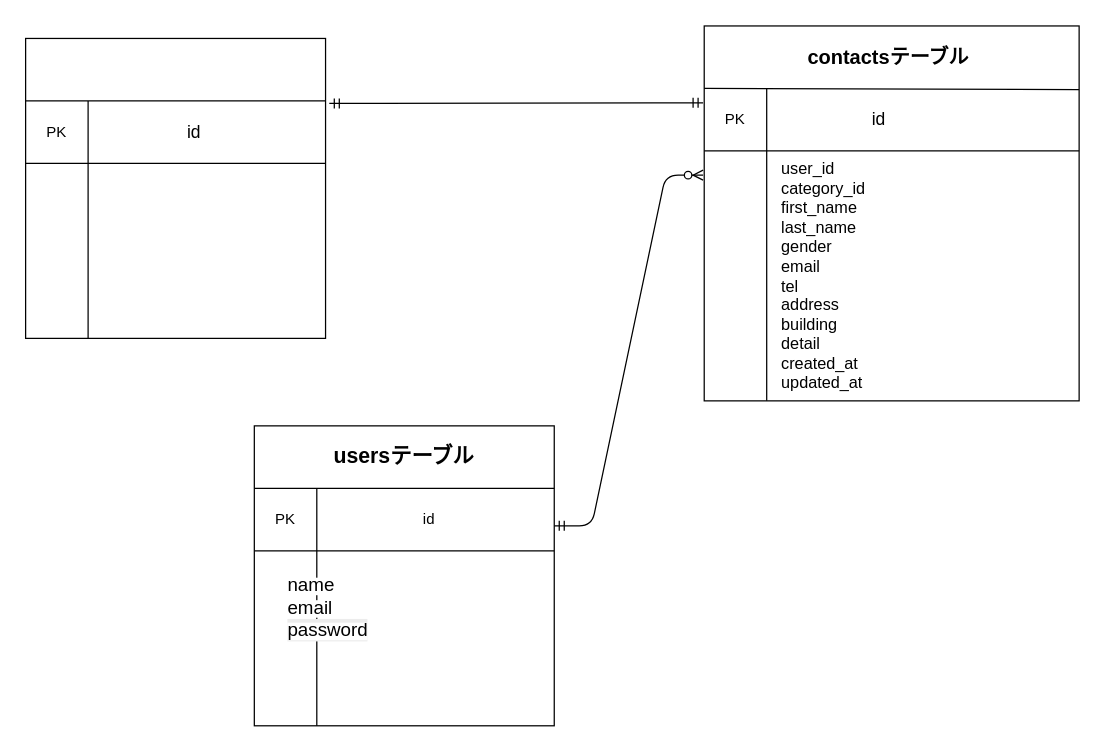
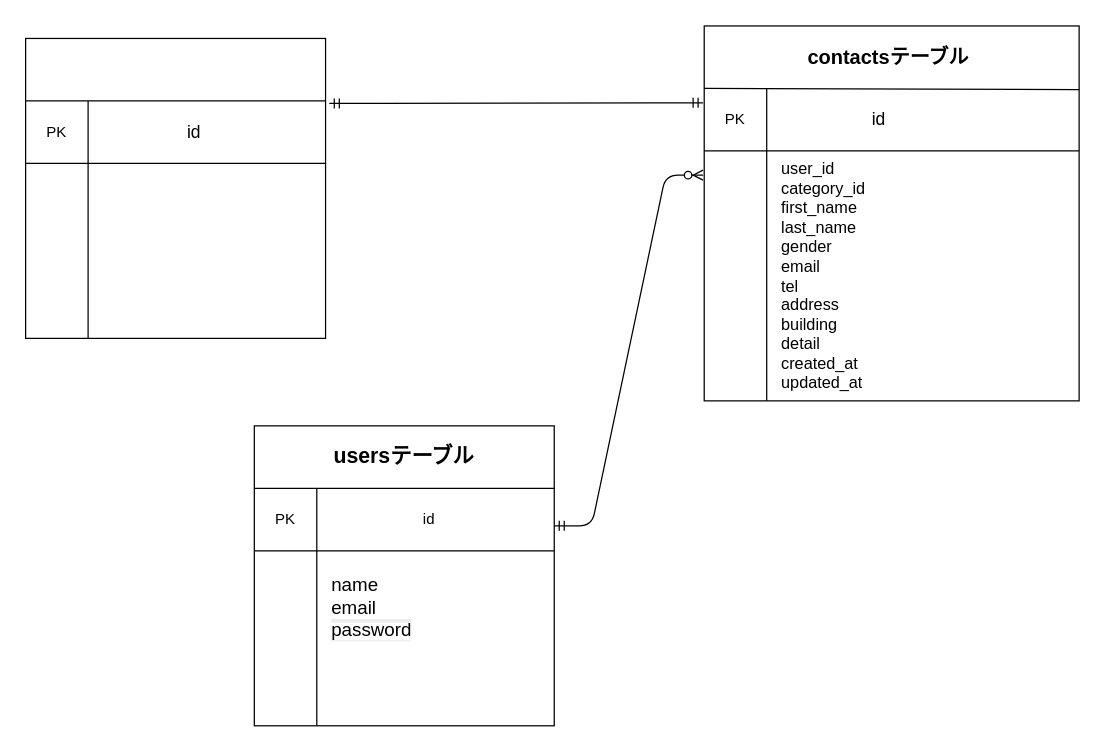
node "name email password": moved (361, 607) -> (404, 607)
